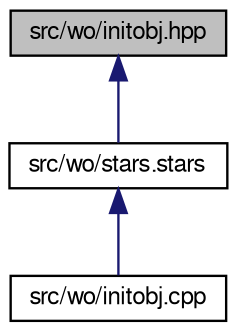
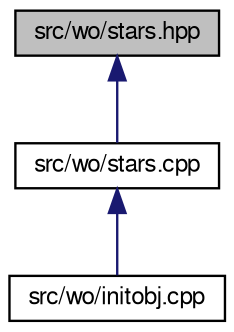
node "src/wo/initobj.hpp": label "src/wo/initobj.hpp" -> "src/wo/stars.hpp"
node "src/wo/stars.stars": label "src/wo/stars.stars" -> "src/wo/stars.cpp"
